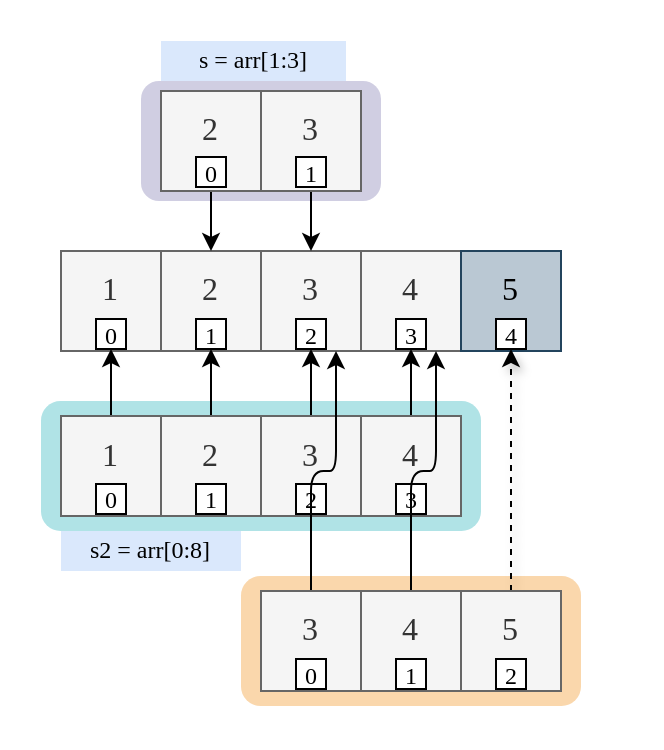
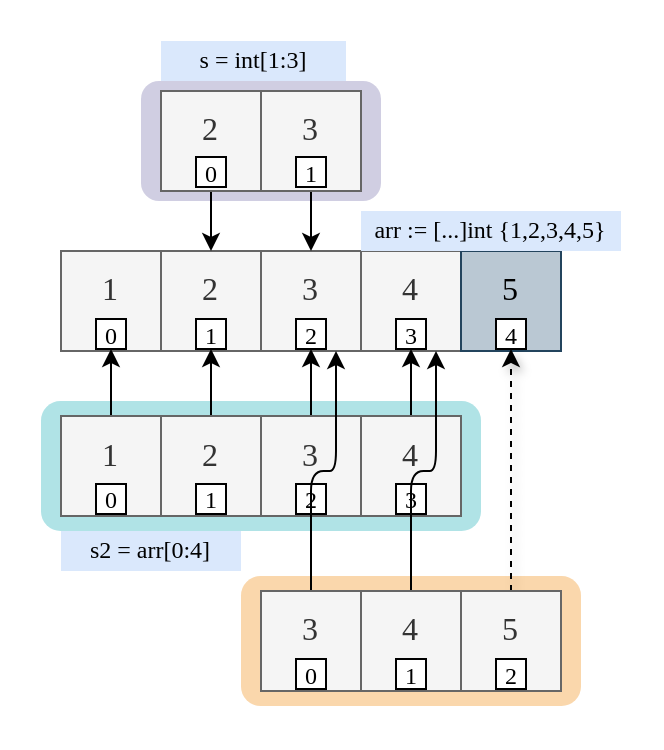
node "s = arr[1:3]": label "s = arr[1:3]" -> "s = int[1:3]"
node "arr := [...]int {1,2,3,4,5}": added
node "s2 = arr[0:8]": label "s2 = arr[0:8]" -> "s2 = arr[0:4]"
